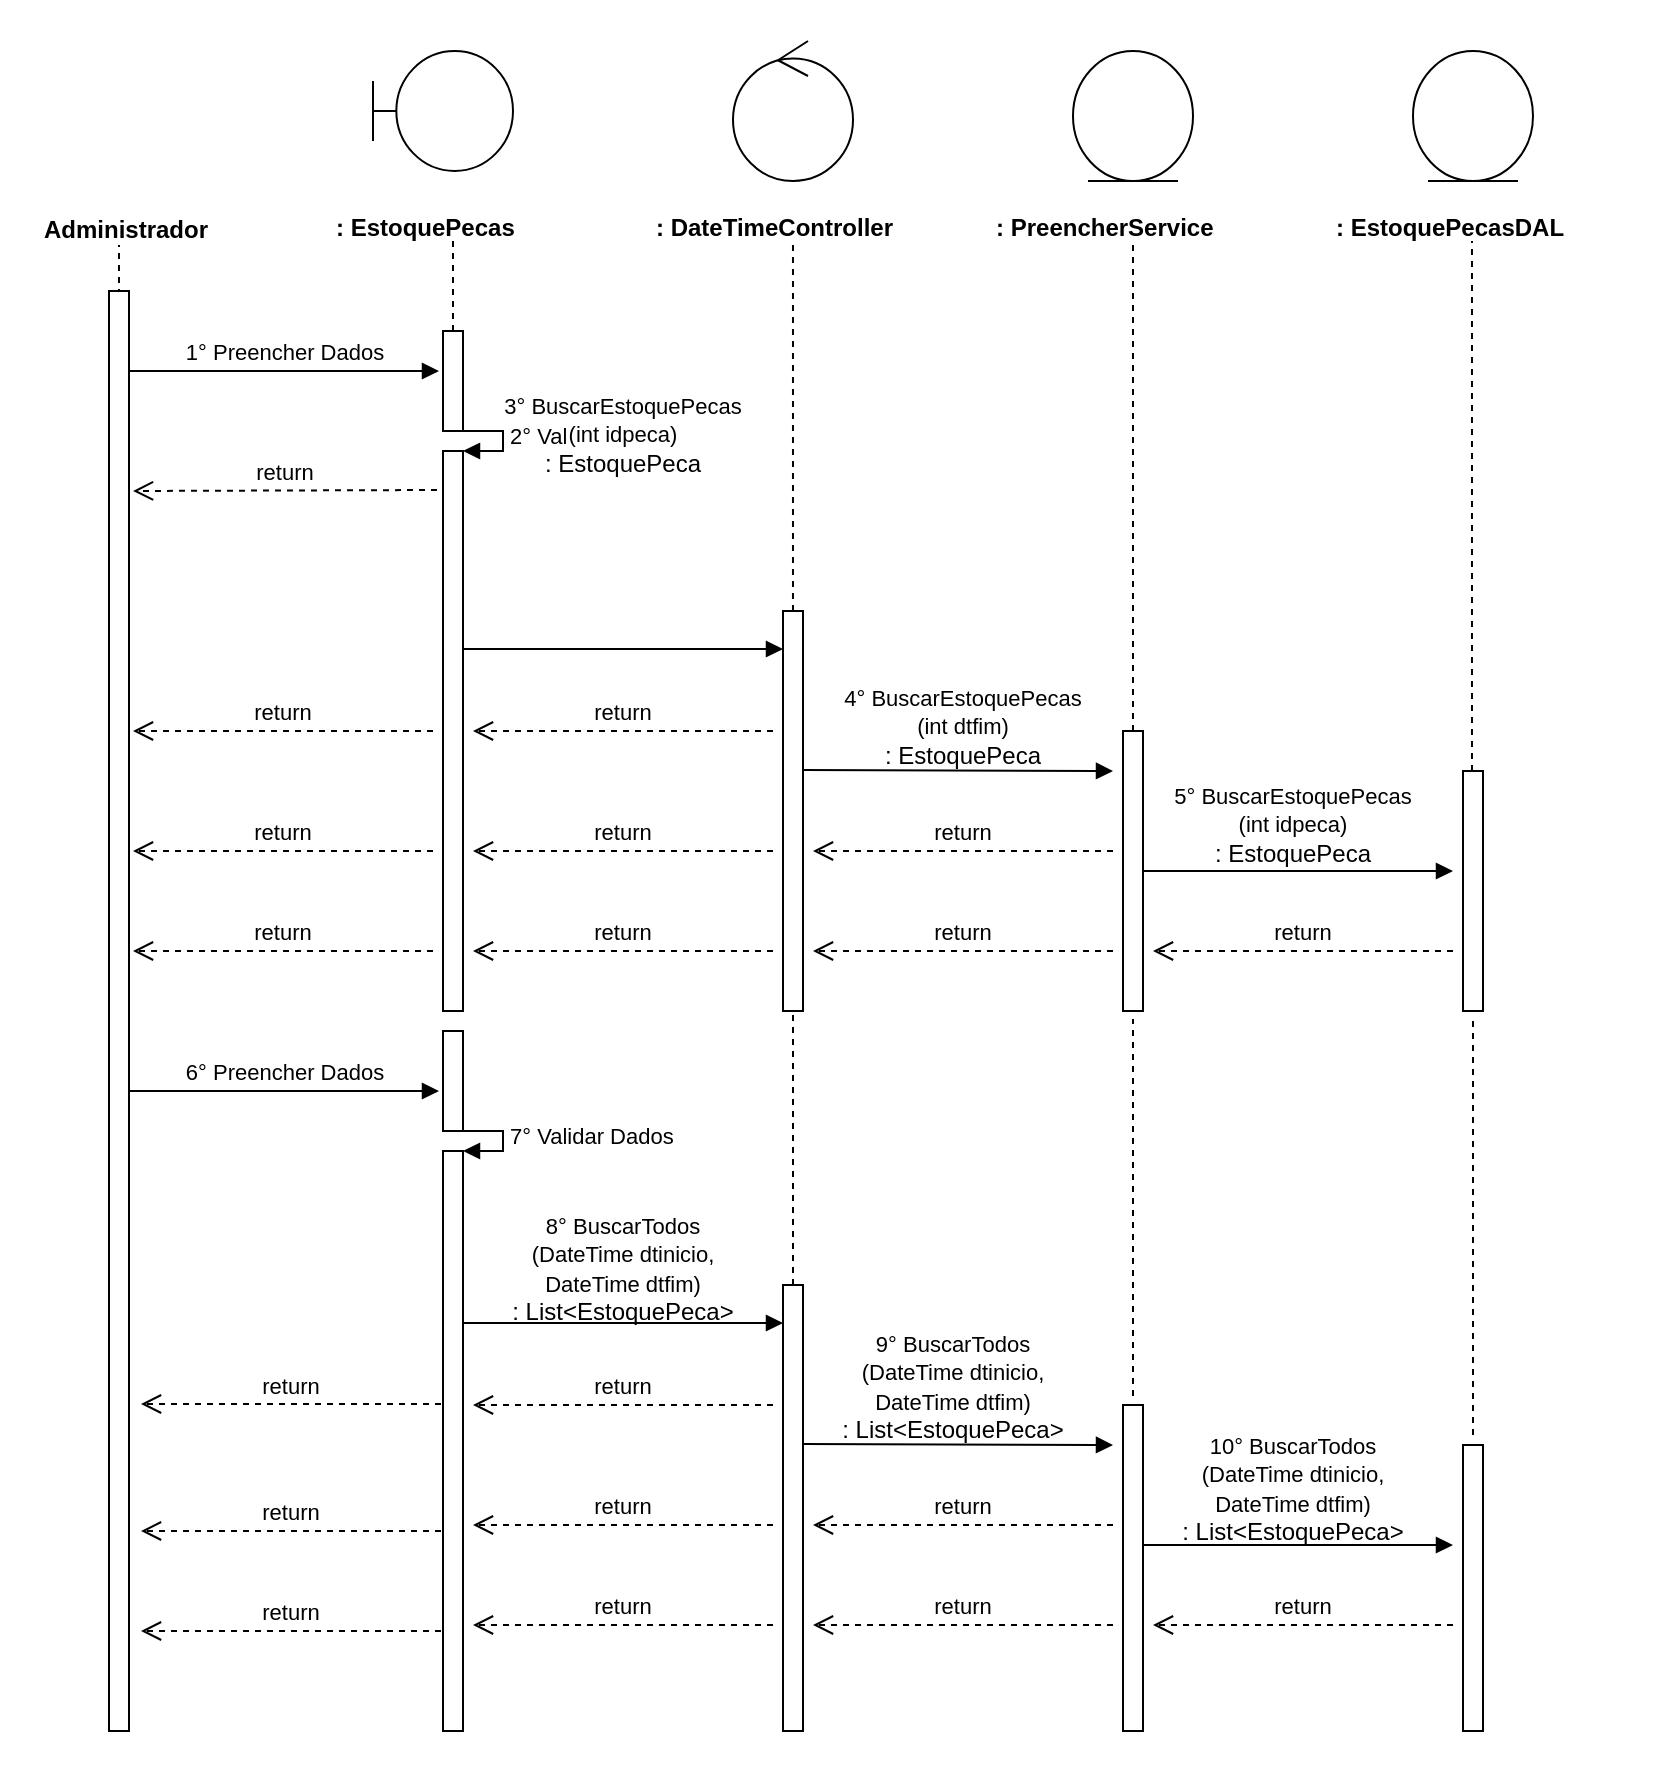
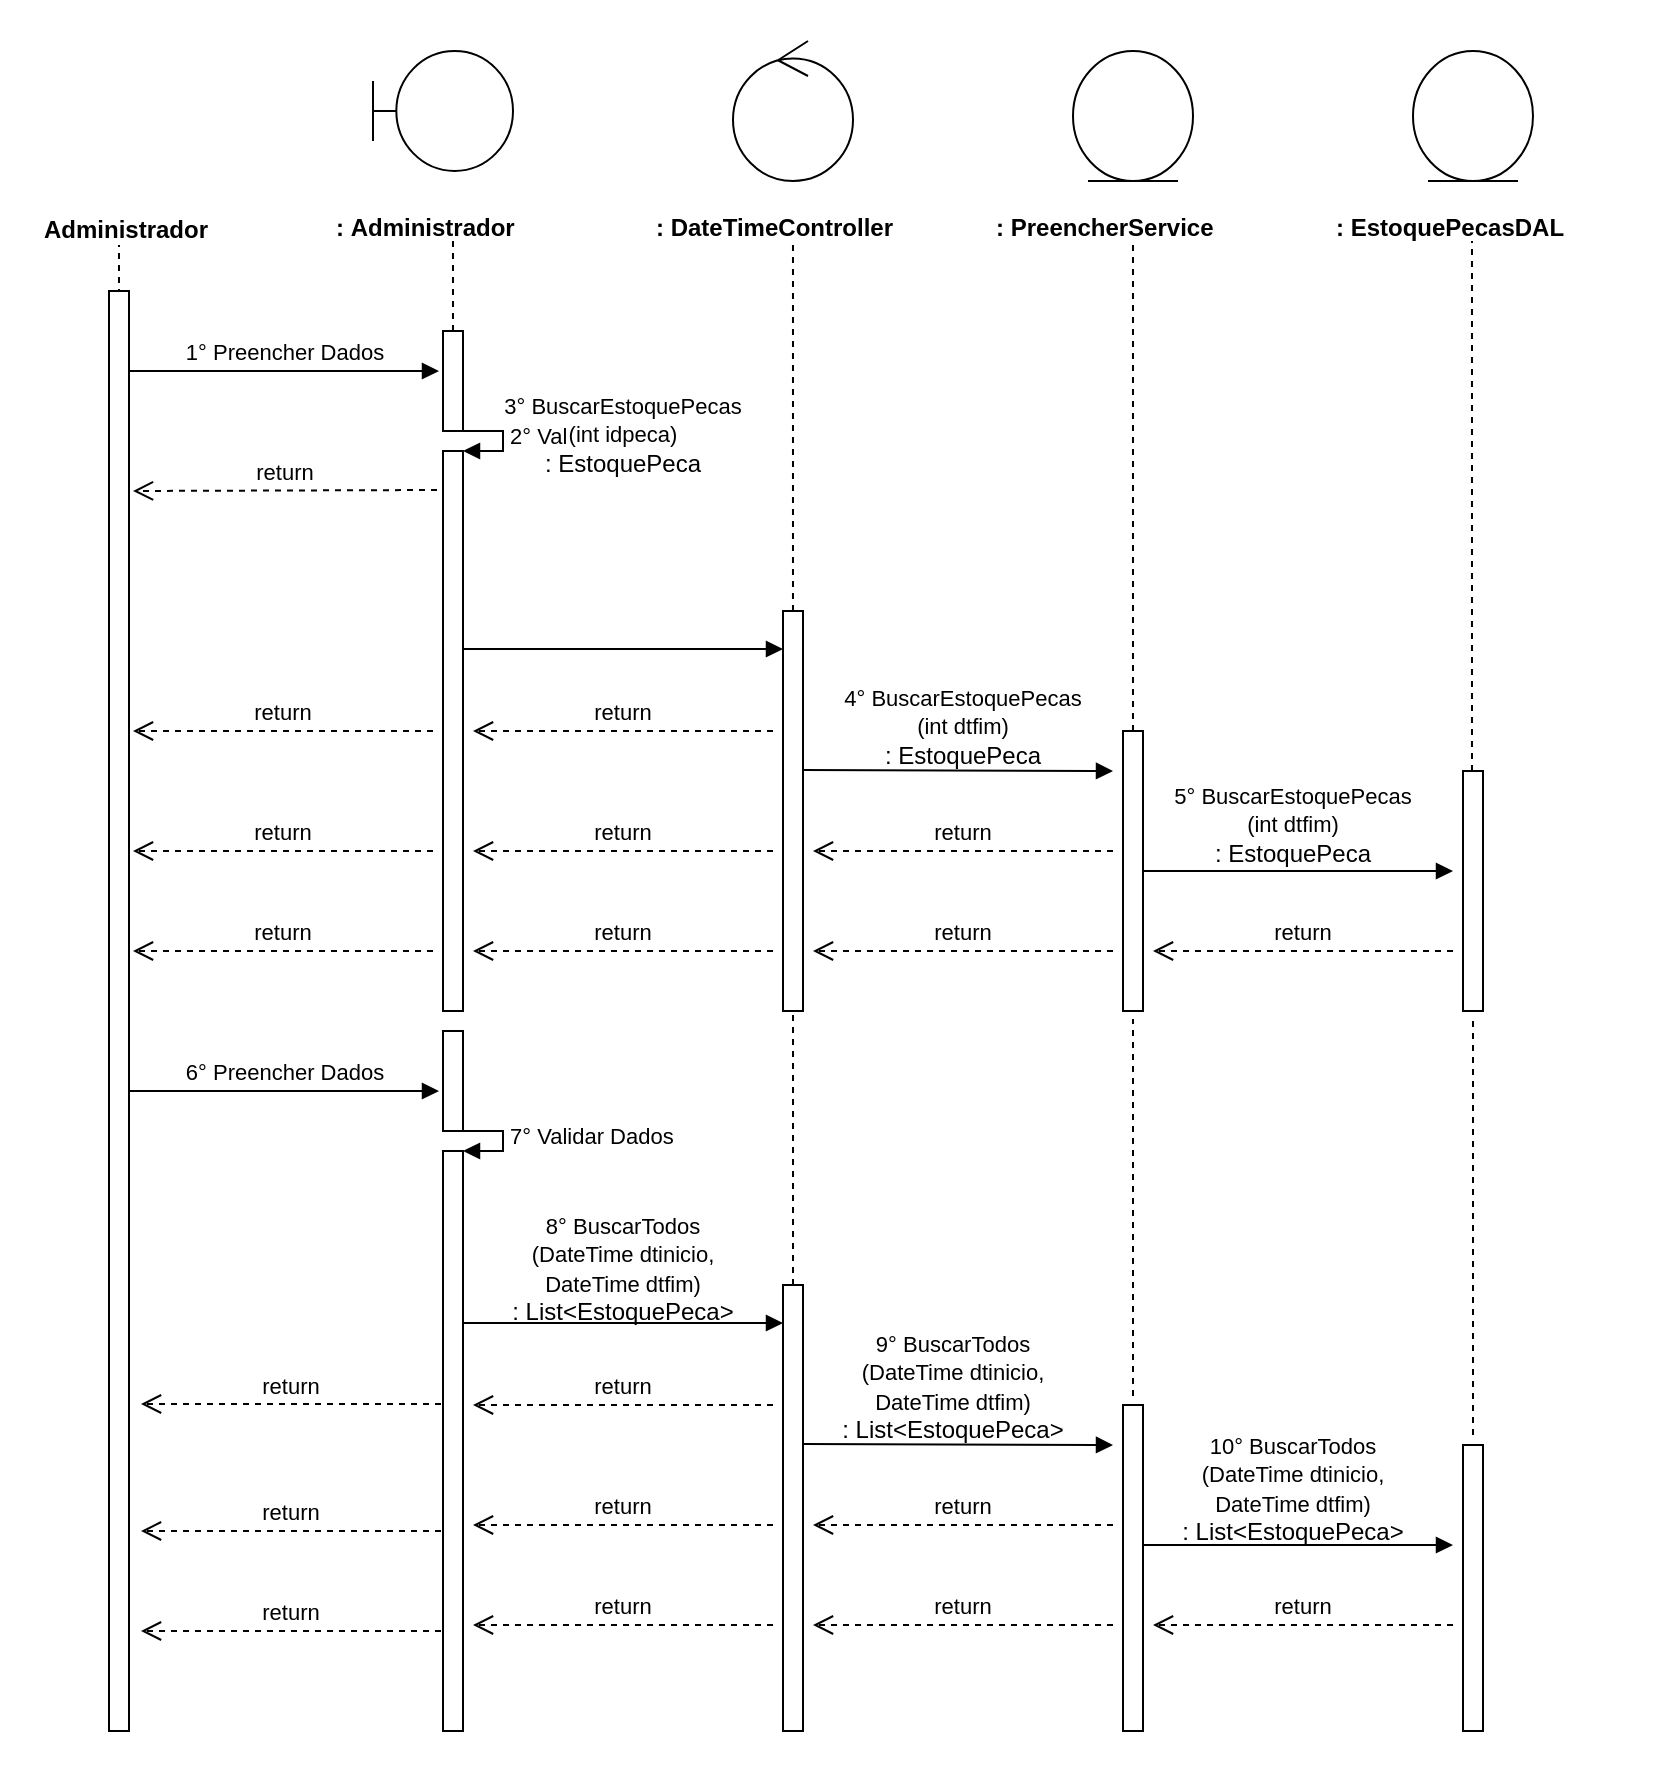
node ": EstoquePecas": label ": EstoquePecas" -> ": Administrador"
node "5° BuscarEstoquePecas (int idpeca) : EstoquePeca": label "5° BuscarEstoquePecas (int idpeca) : EstoquePeca" -> "5° BuscarEstoquePecas (int dtfim) : EstoquePeca"
